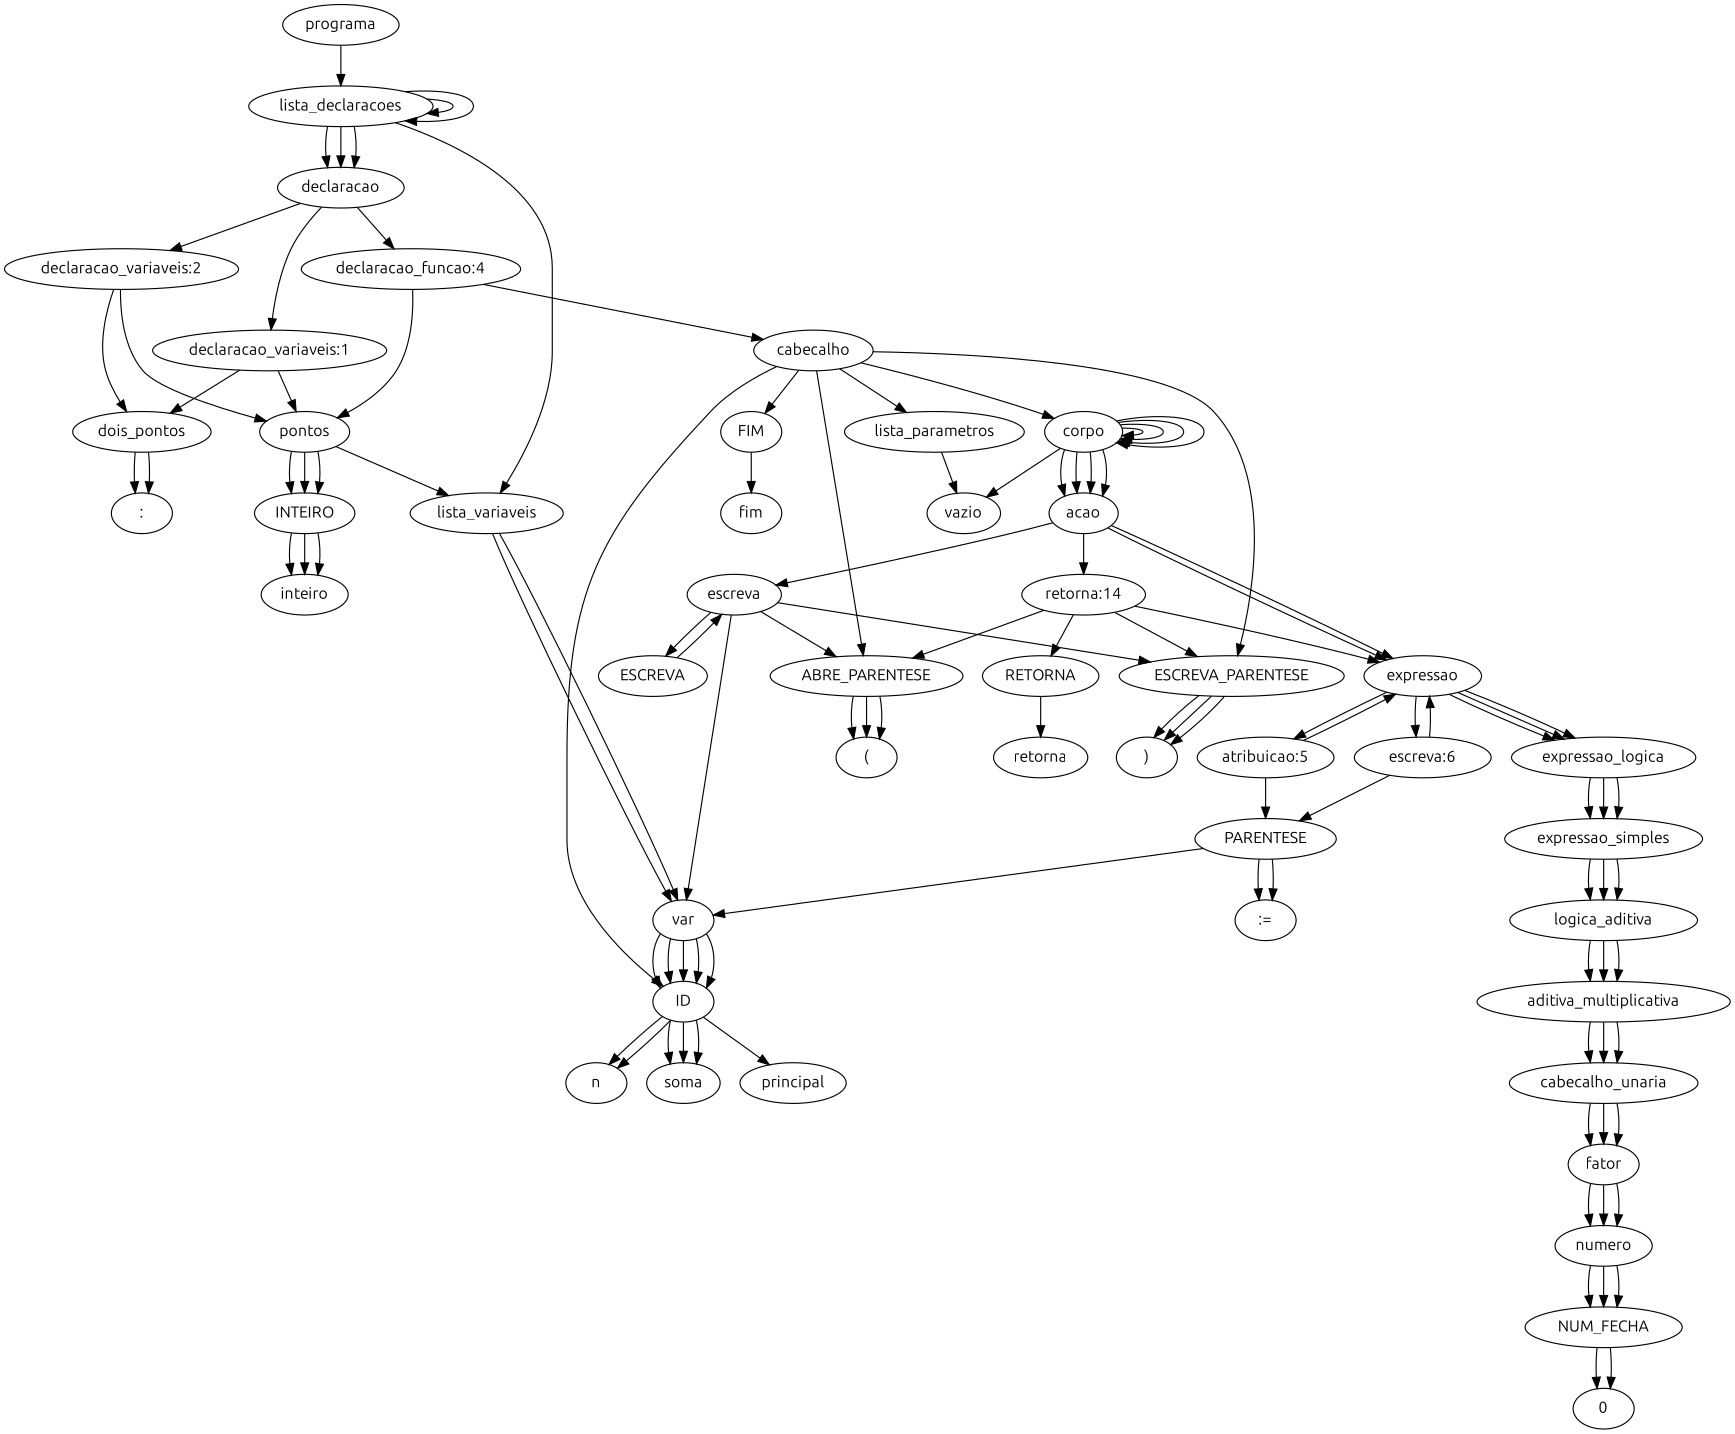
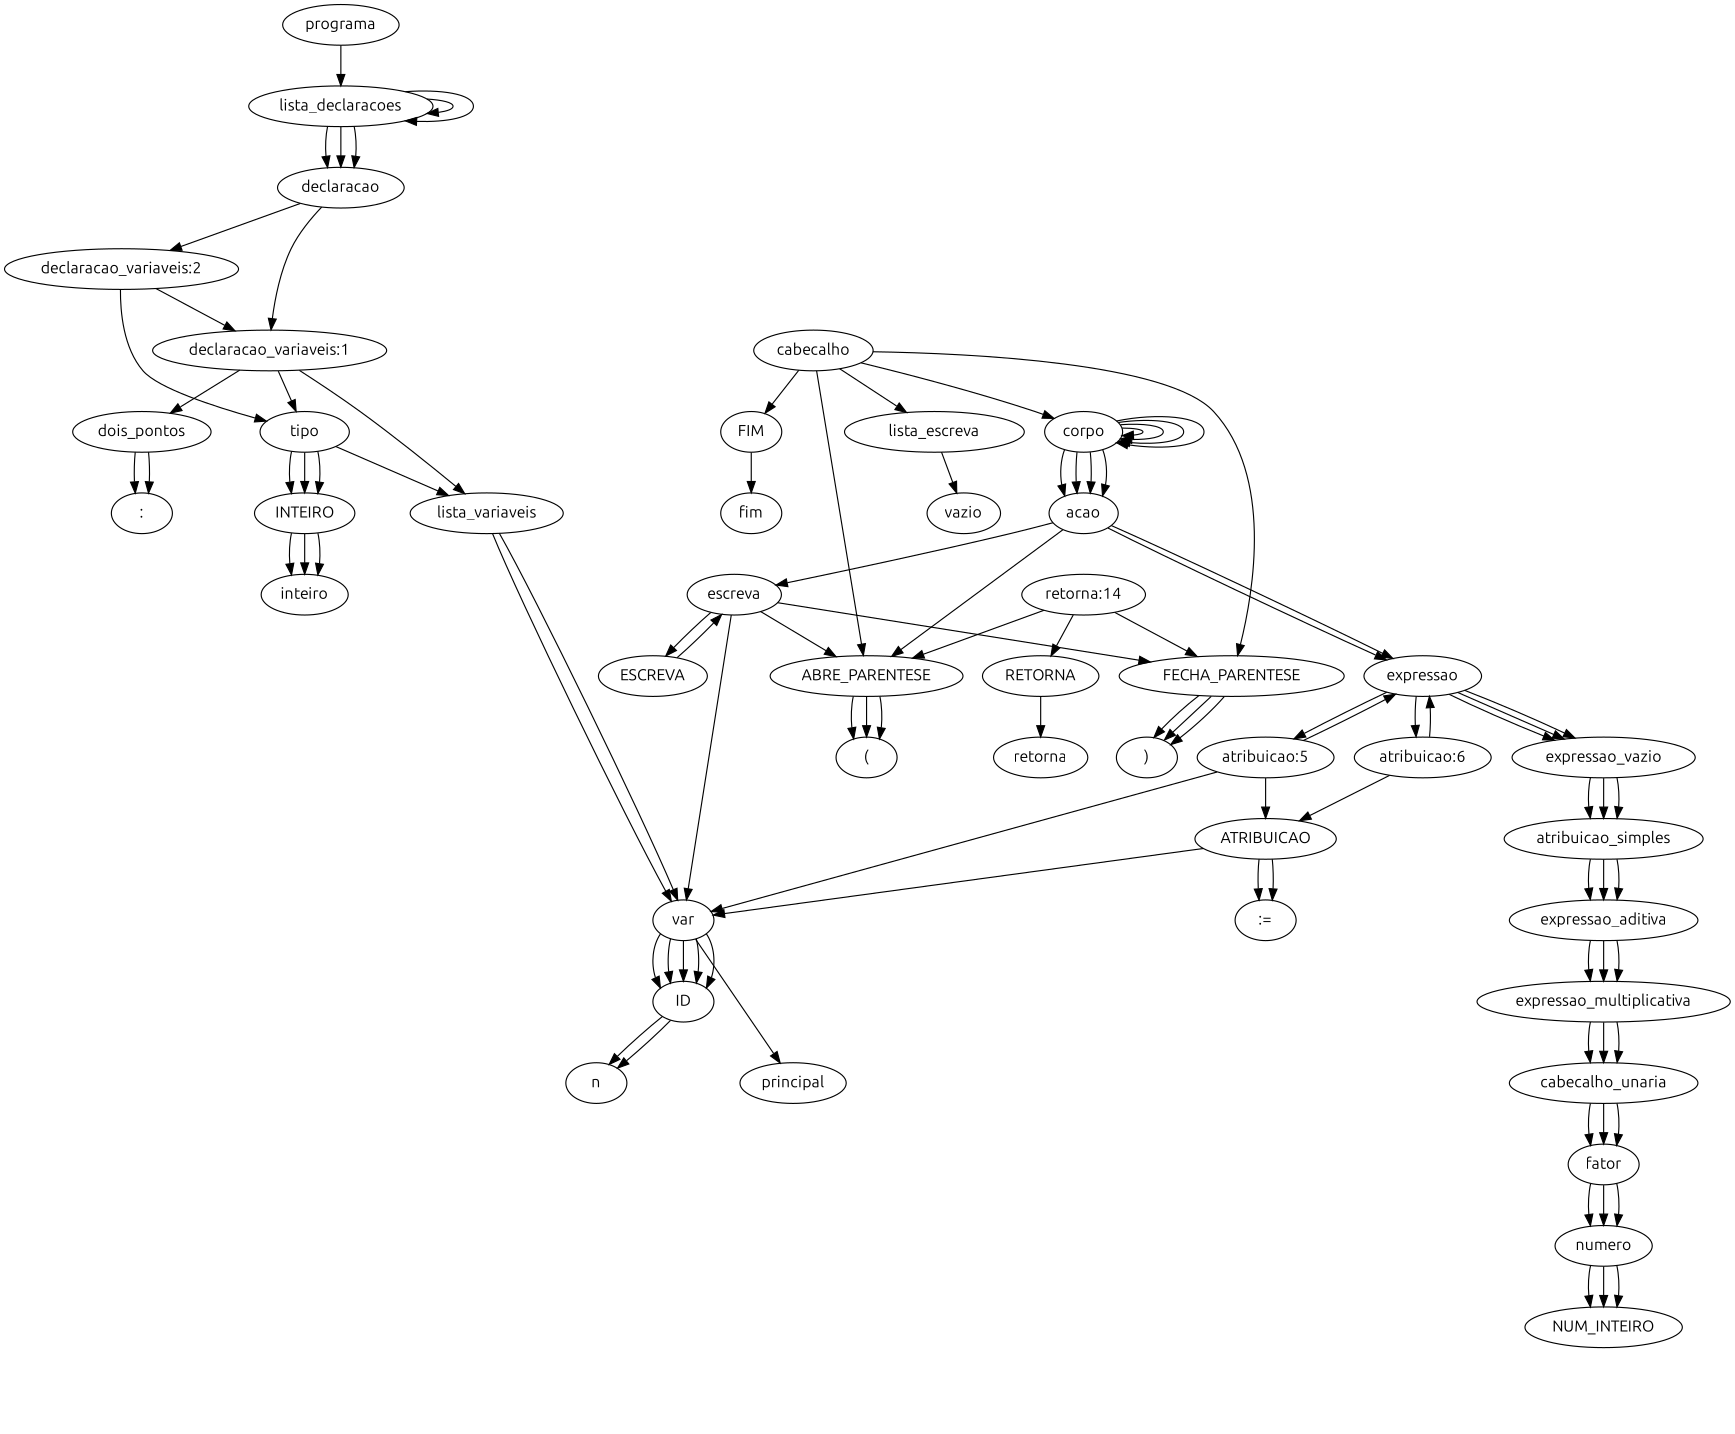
edge "lista_declaracoes" -> "lista_variaveis": now "declaracao_variaveis:1" -> "lista_variaveis"
node "declaracao_funcao:4": removed
edge "declaracao_variaveis:2" -> "dois_pontos": now "declaracao_variaveis:2" -> "declaracao_variaveis:1"
node "pontos": label "pontos" -> "tipo"
node "lista_parametros": label "lista_parametros" -> "lista_escreva"
edge "corpo" -> "vazio": removed
edge "acao" -> "retorna:14": now "acao" -> "ABRE_PARENTESE"
edge "retorna:14" -> "expressao": removed
edge "cabecalho" -> "ID": removed
node "ESCREVA_PARENTESE": label "ESCREVA_PARENTESE" -> "FECHA_PARENTESE"
node "escreva:6": label "escreva:6" -> "atribuicao:6"
node "expressao_logica": label "expressao_logica" -> "expressao_vazio"
node "PARENTESE": label "PARENTESE" -> "ATRIBUICAO"
node "expressao_simples": label "expressao_simples" -> "atribuicao_simples"
edge "atribuicao:5" -> "var": added
node "logica_aditiva": label "logica_aditiva" -> "expressao_aditiva"
node "aditiva_multiplicativa": label "aditiva_multiplicativa" -> "expressao_multiplicativa"
edge "ID" -> "principal": now "var" -> "principal"
node "soma": removed
node "NUM_FECHA": label "NUM_FECHA" -> "NUM_INTEIRO"
node "0": removed
